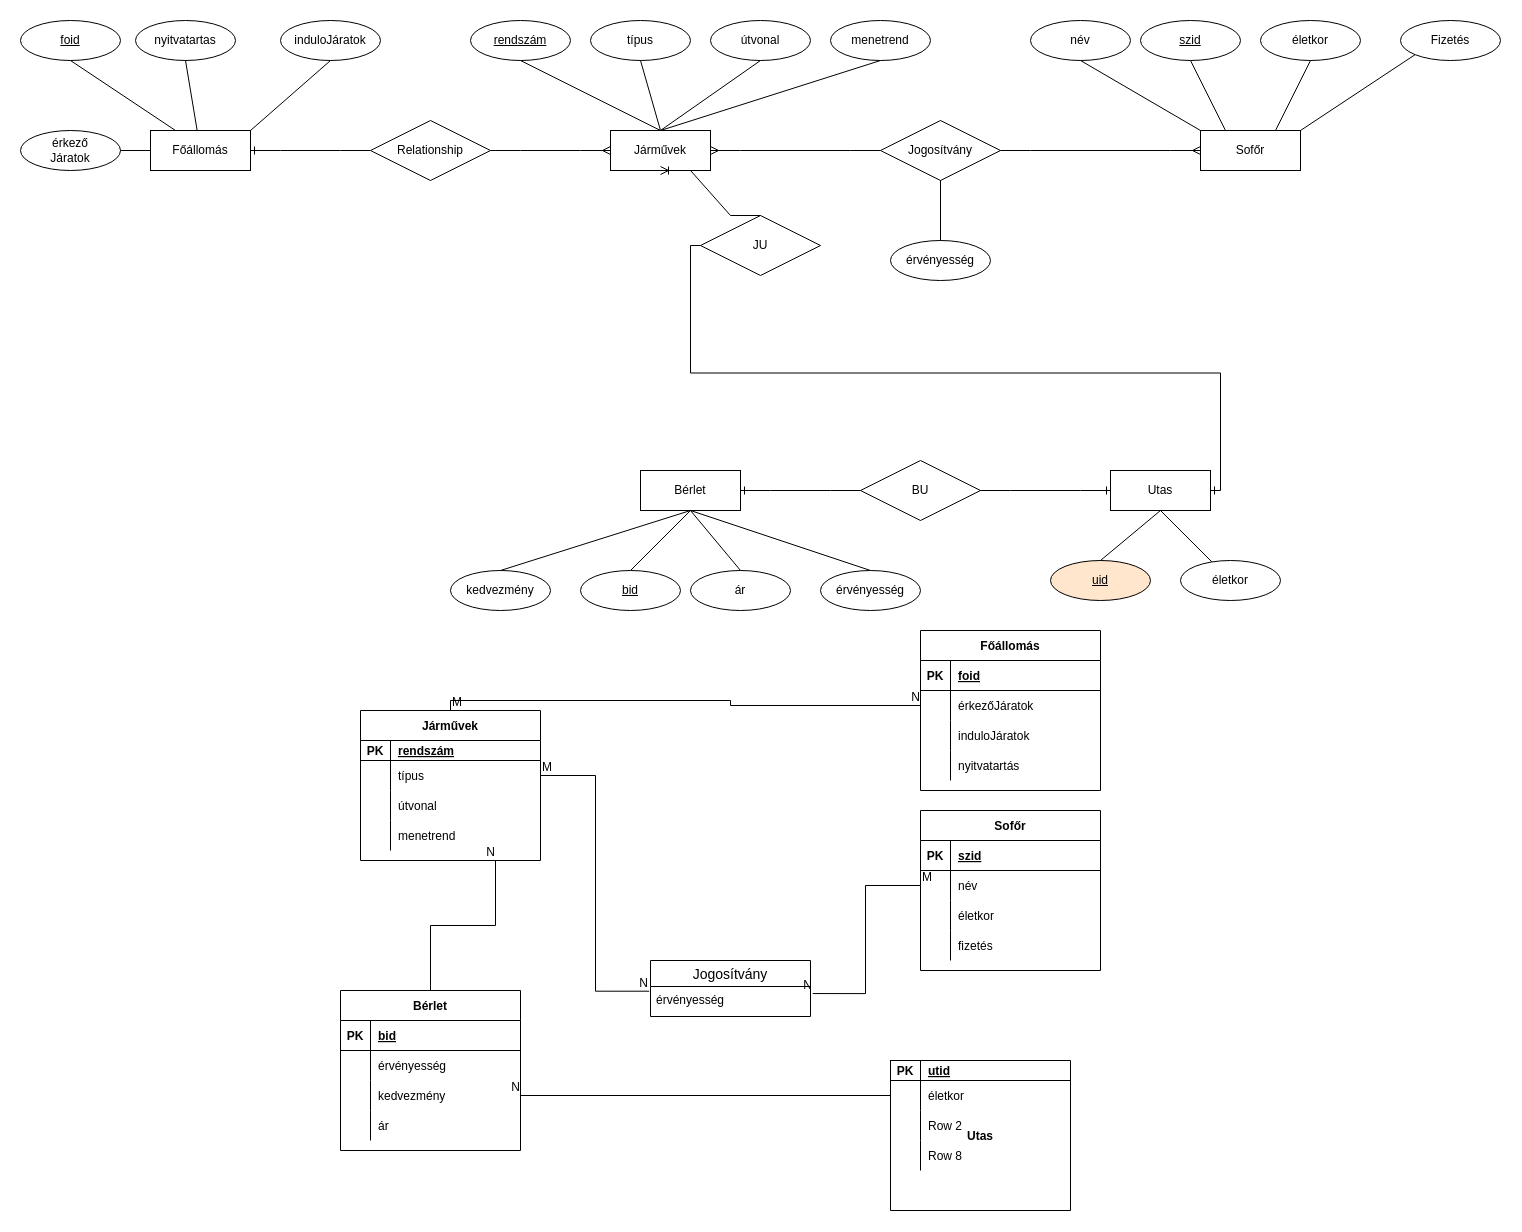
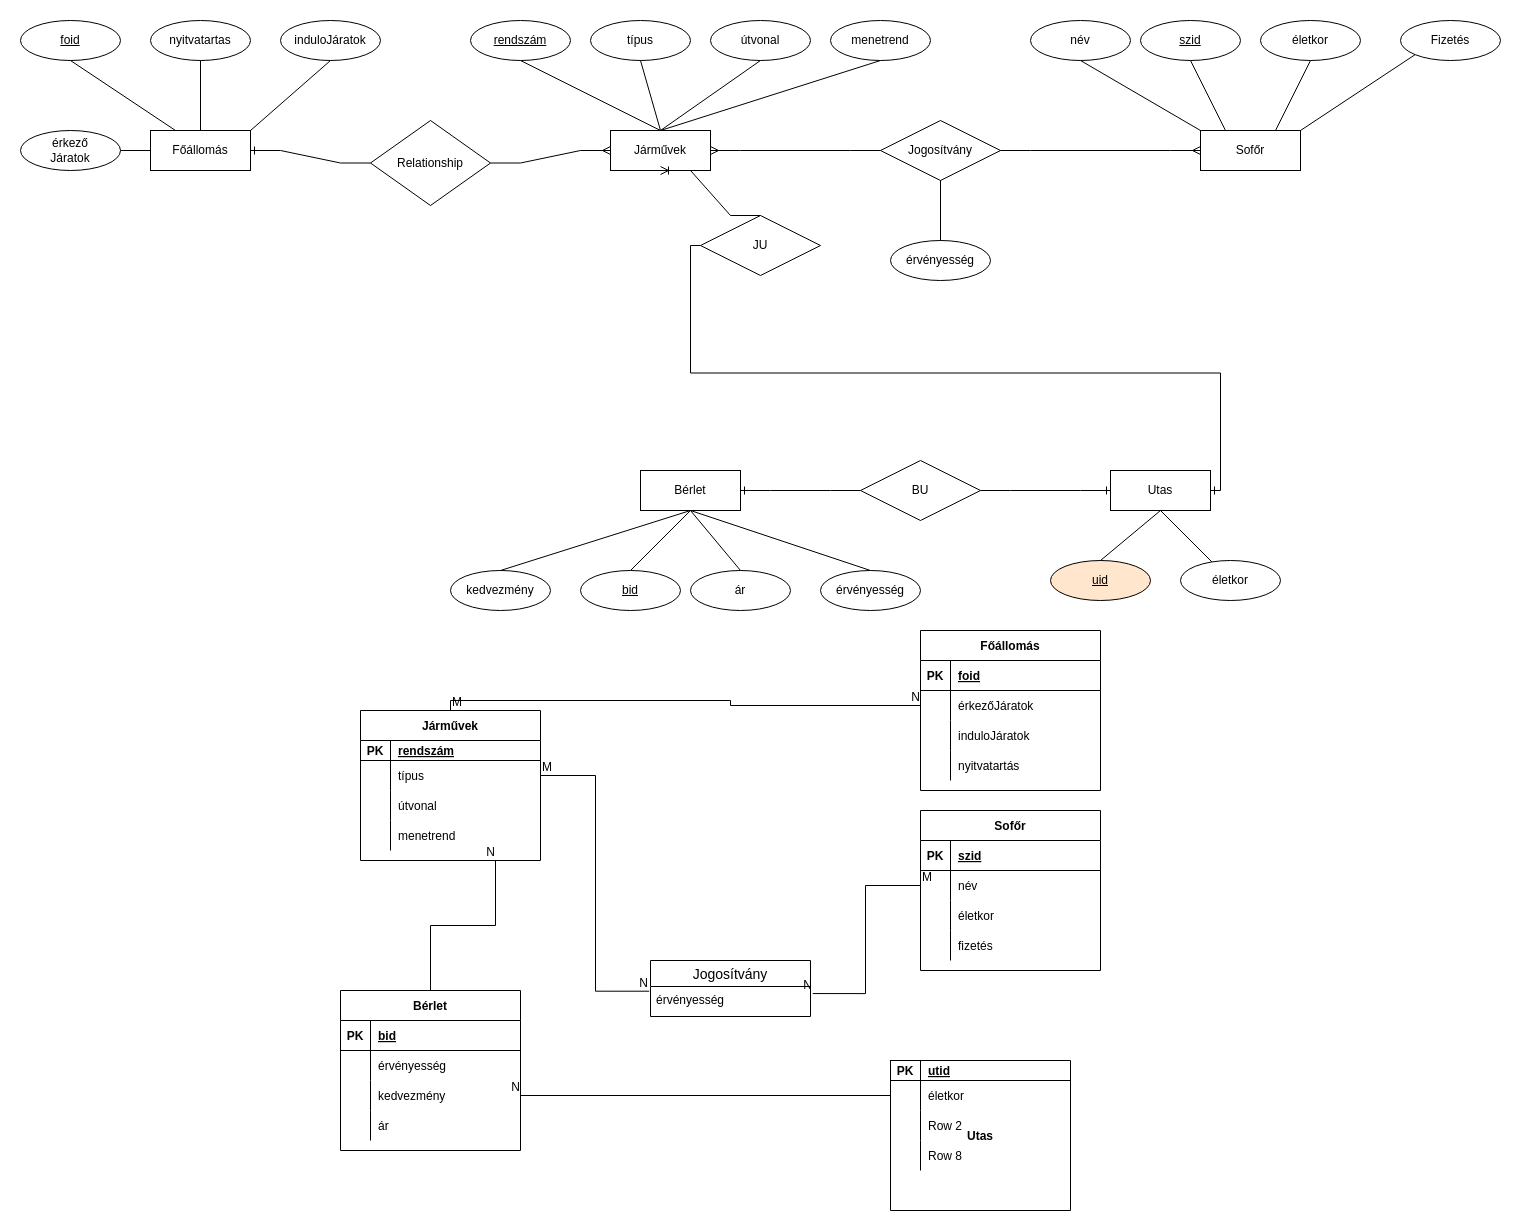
node "nyitvatartas": moved (186, 41) -> (201, 41)
node "Relationship": size 120x60 -> 120x85
